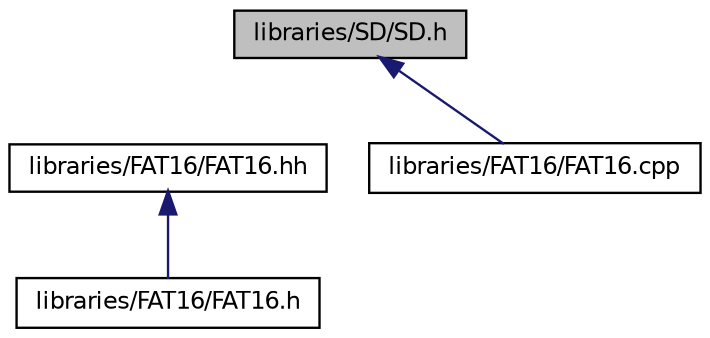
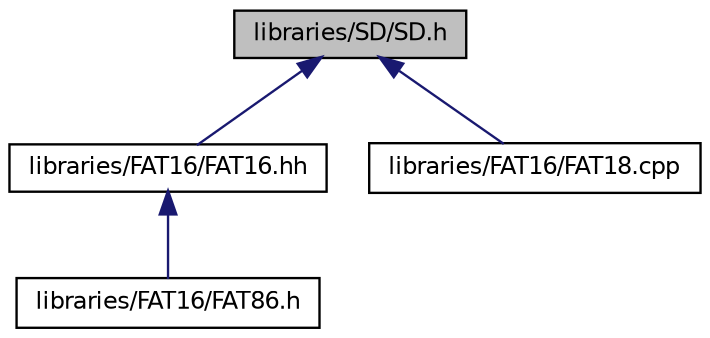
edge "libraries/FAT16/FAT16.hh" -> "libraries/SD/SD.h": added
node "libraries/FAT16/FAT16.cpp": label "libraries/FAT16/FAT16.cpp" -> "libraries/FAT16/FAT18.cpp"
node "libraries/FAT16/FAT16.h": label "libraries/FAT16/FAT16.h" -> "libraries/FAT16/FAT86.h"
